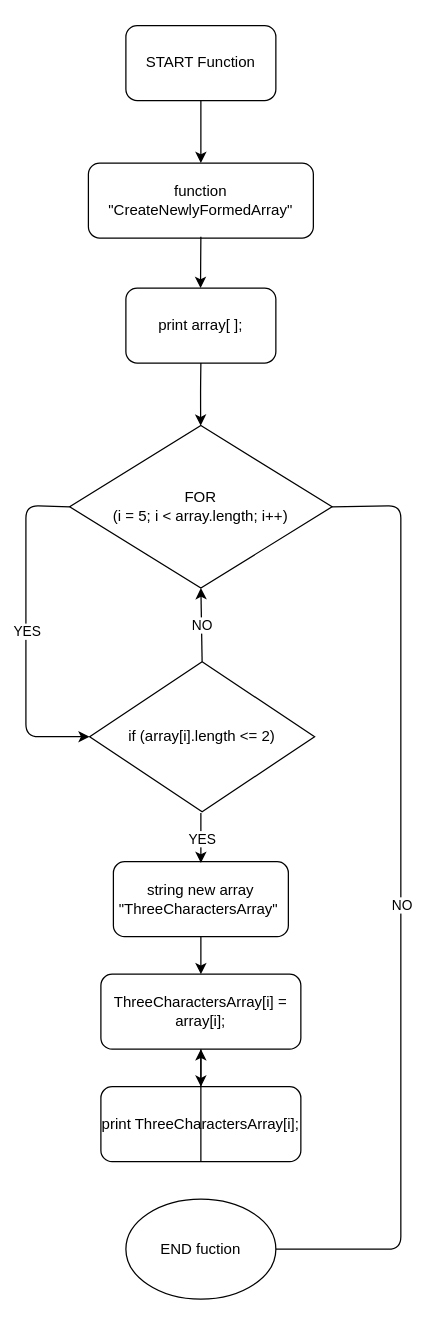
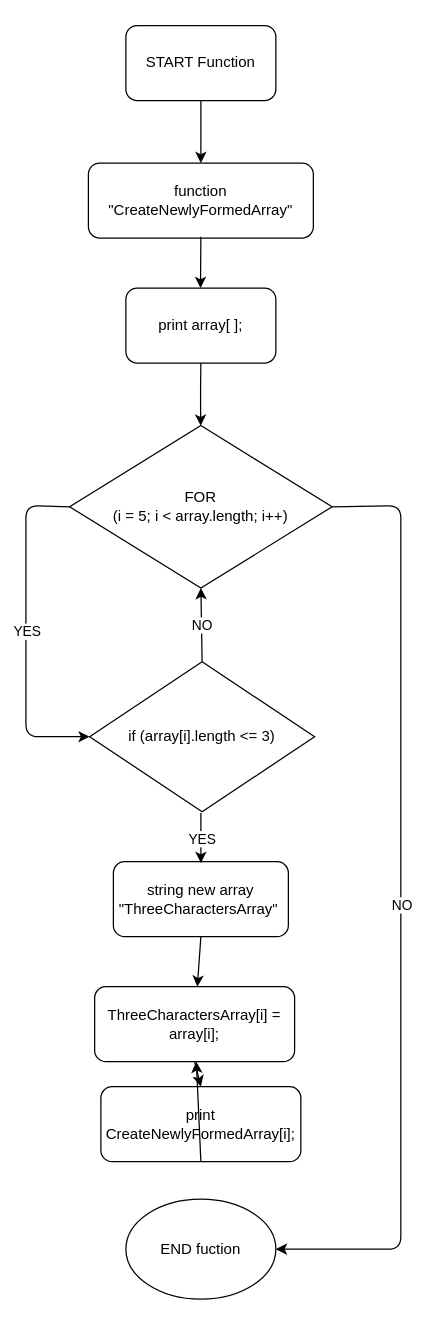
node "if (array[i].length <= 2)": label "if (array[i].length <= 2)" -> "if (array[i].length <= 3)"
node "ThreeCharactersArray[i] = array[i];": moved (201, 1012) -> (194, 1024)
node "print ThreeCharactersArray[i];": label "print ThreeCharactersArray[i];" -> "print CreateNewlyFormedArray[i];"
edge "FOR (i = 5; i < array.length; i++)" -- "END fuction": arrowhead none -> classic
